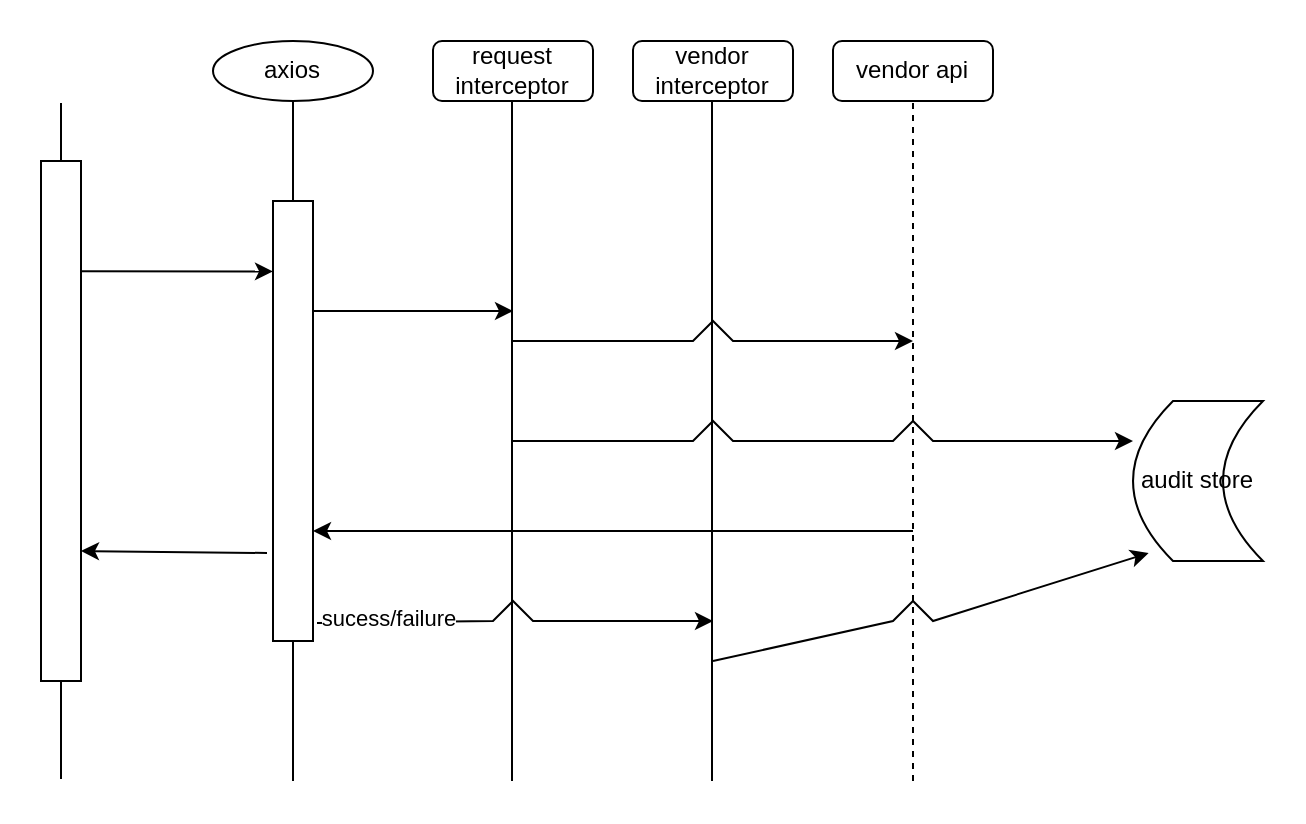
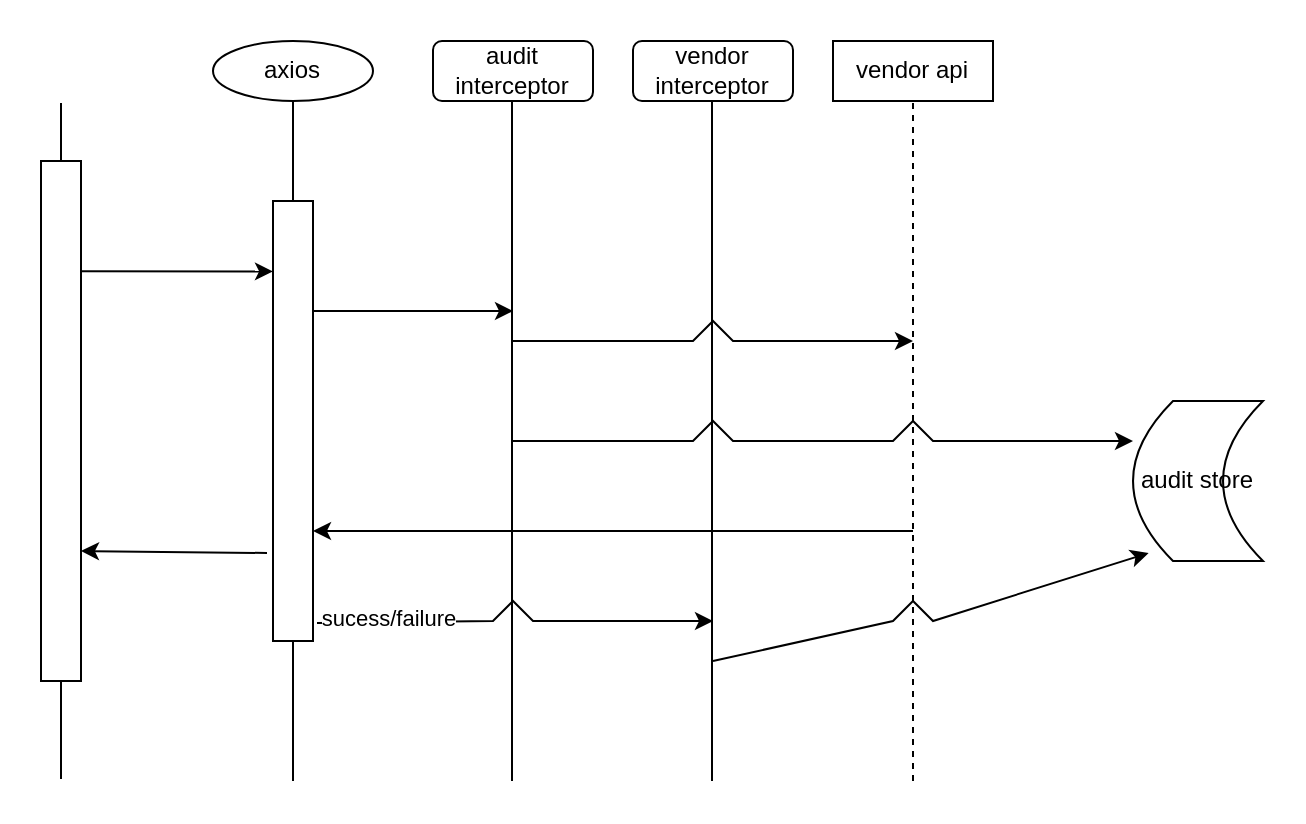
node "request interceptor": label "request interceptor" -> "audit interceptor"
node "vendor api": shape rounded rectangle -> rectangle
